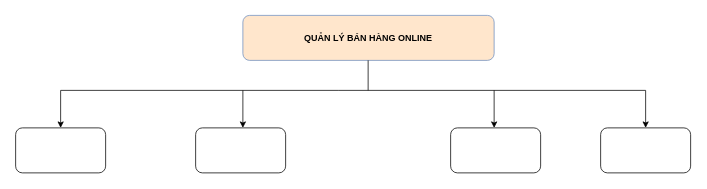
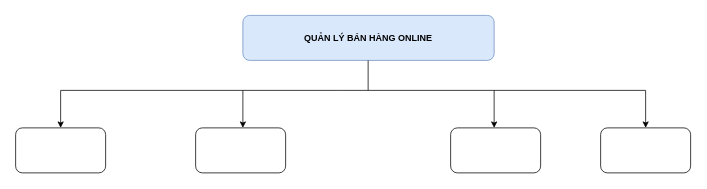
node "QUẢN LÝ BÁN HÀNG ONLINE": fillcolor #ffe6cc -> #dae8fc
